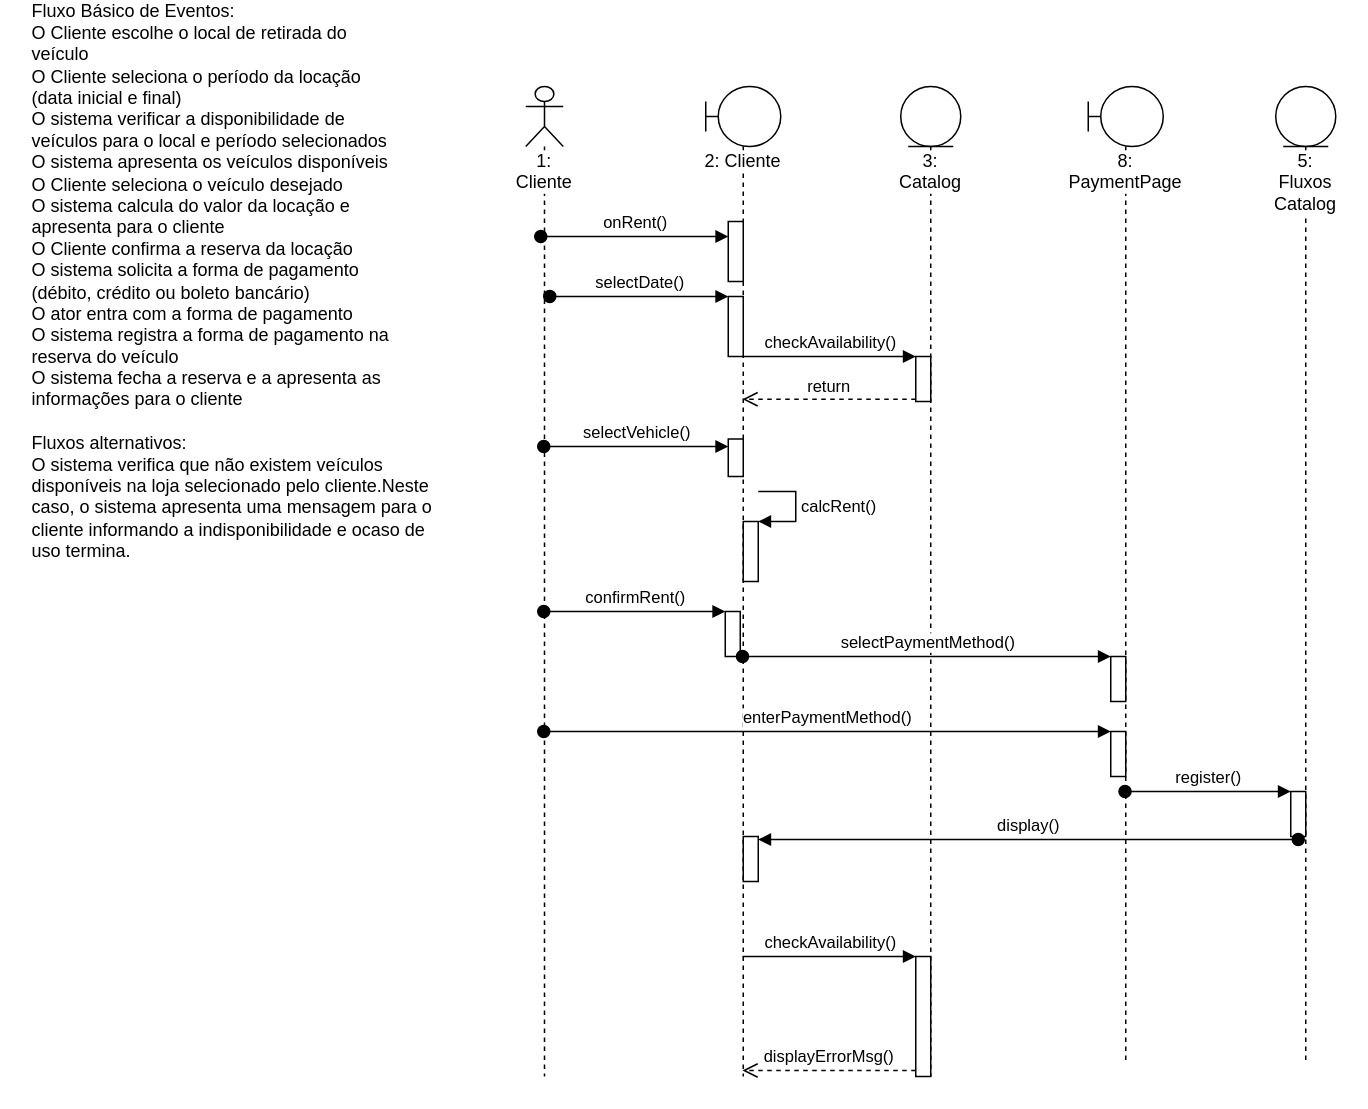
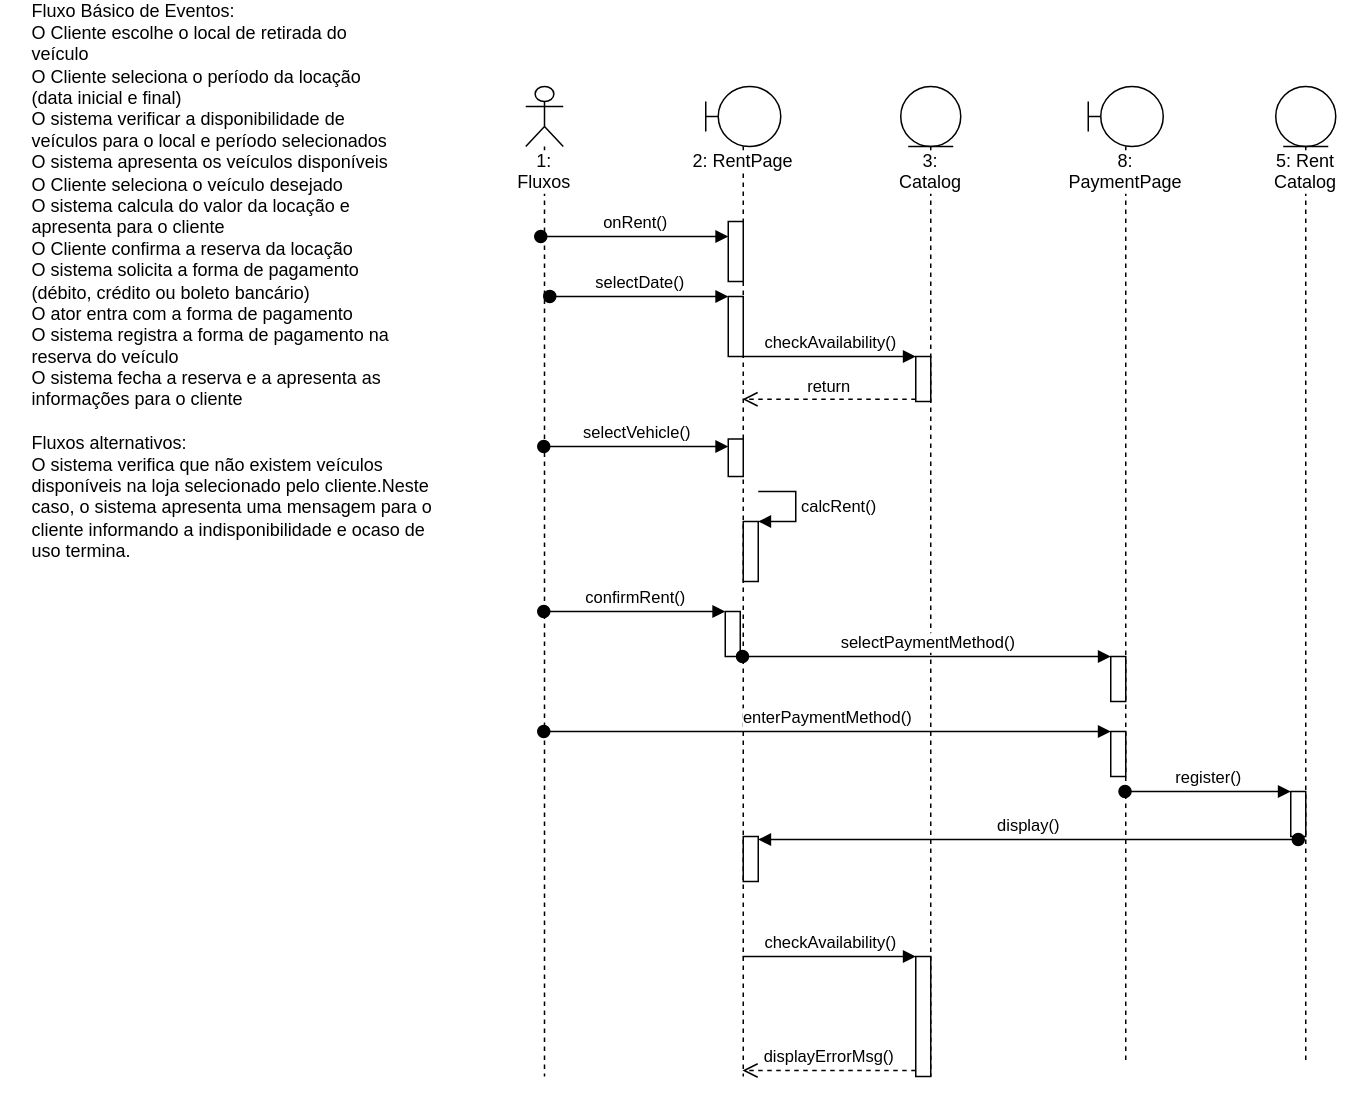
node "2: Cliente": label "2: Cliente" -> "2: RentPage"
node "1: Cliente": label "1: Cliente" -> "1: Fluxos"
node "5: Fluxos Catalog": label "5: Fluxos Catalog" -> "5: Rent Catalog"
